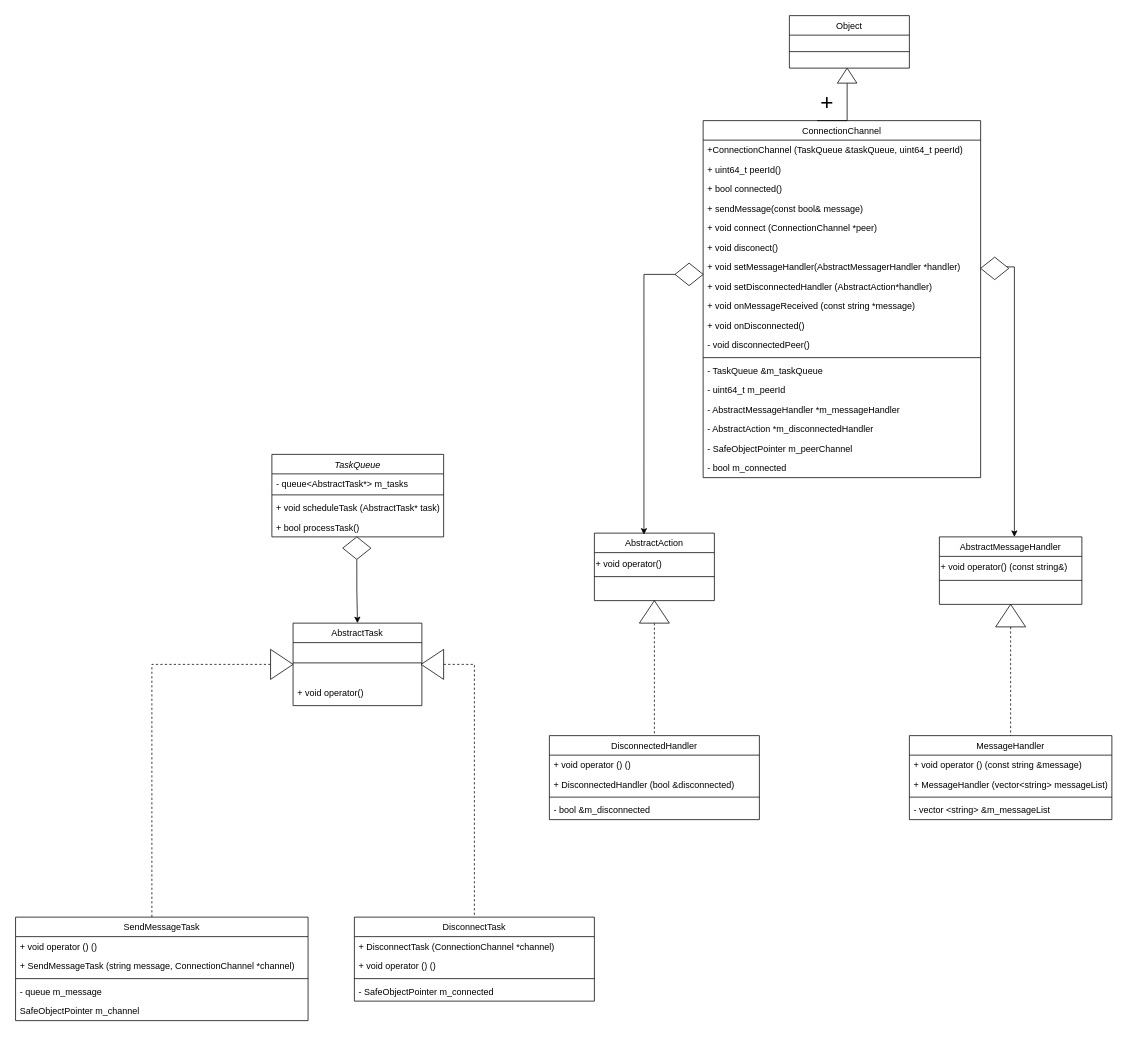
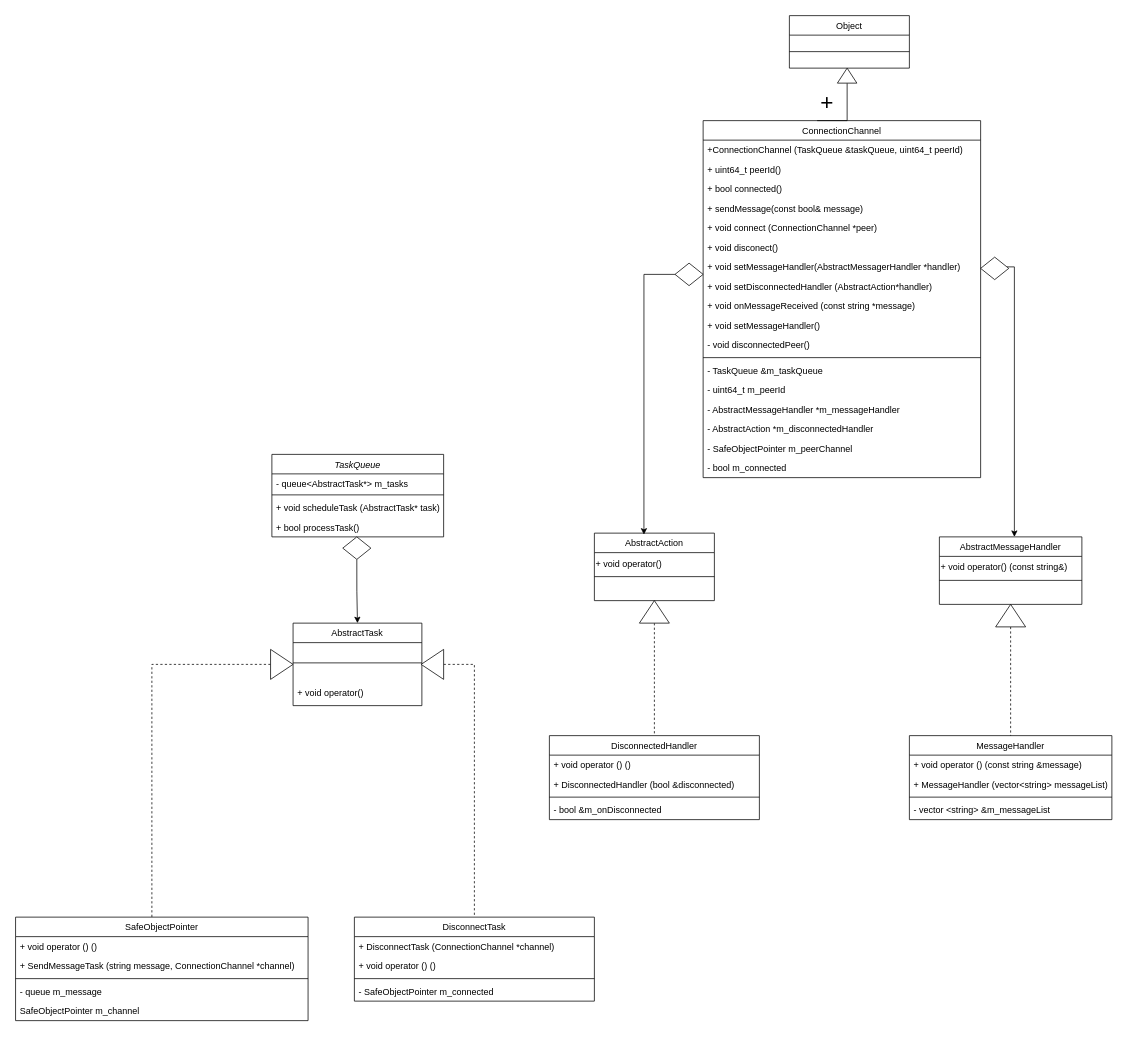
node "+ void onDisconnected()": label "+ void onDisconnected()" -> "+ void setMessageHandler()"
node "- bool &m_disconnected": label "- bool &m_disconnected" -> "- bool &m_onDisconnected"
node "SendMessageTask": label "SendMessageTask" -> "SafeObjectPointer"
